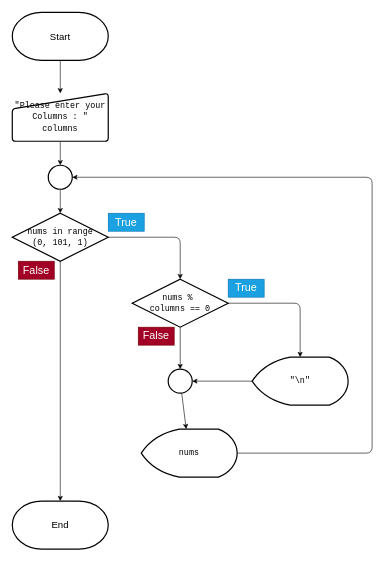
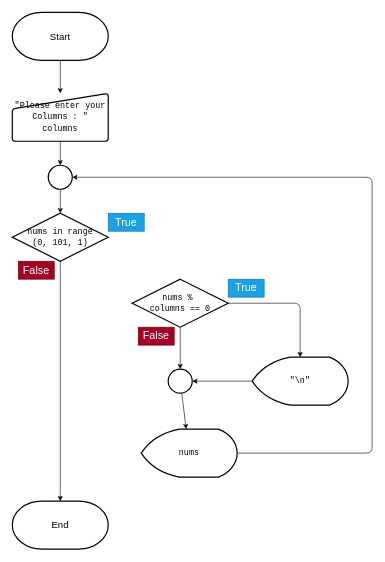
edge "nums in range (0, 101, 1)" -> "nums % columns == 0": removed
